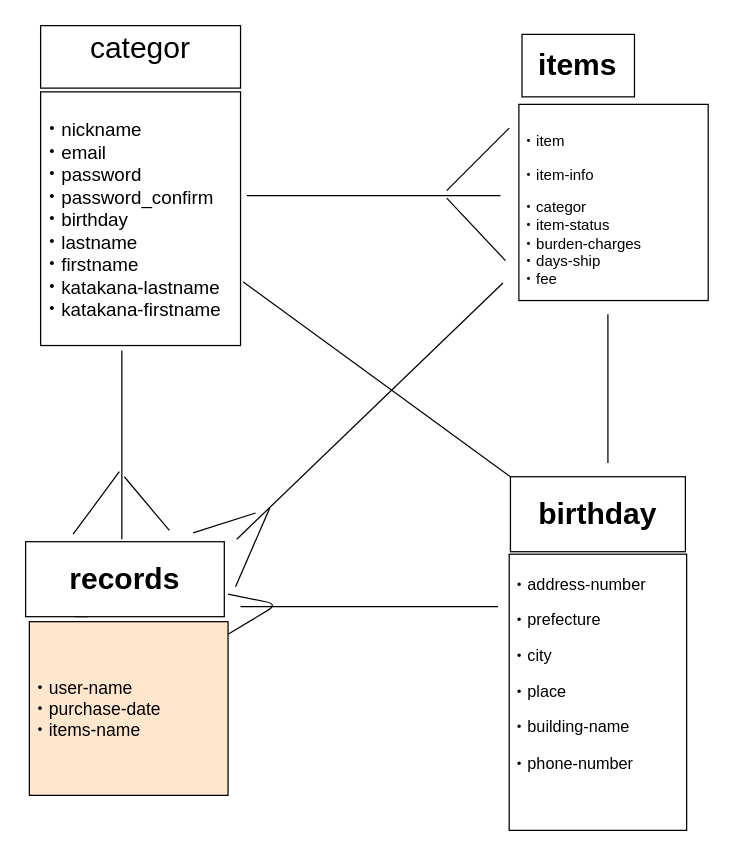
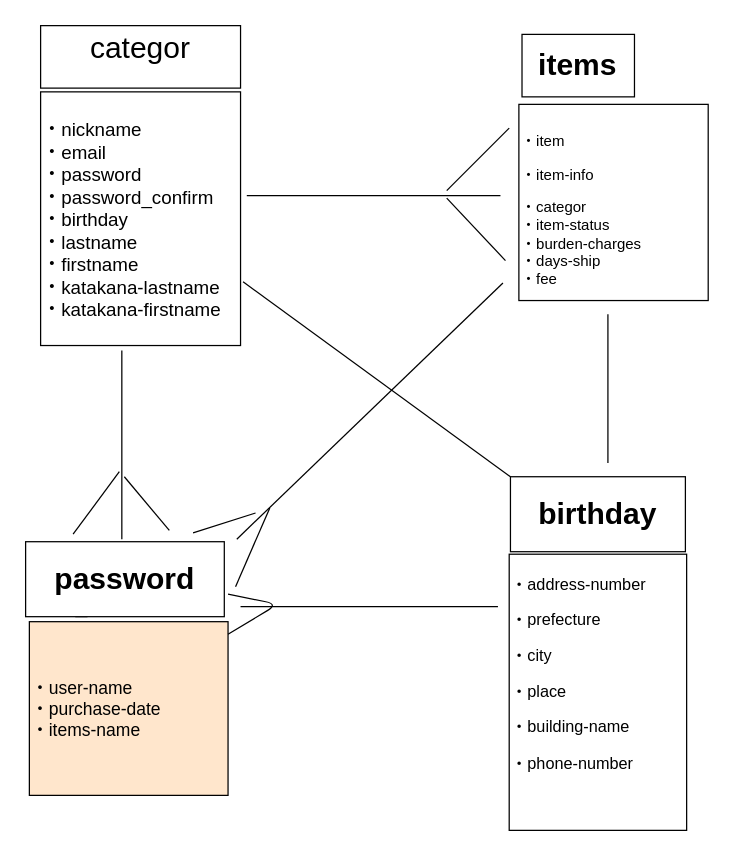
node "records": label "records" -> "password"
